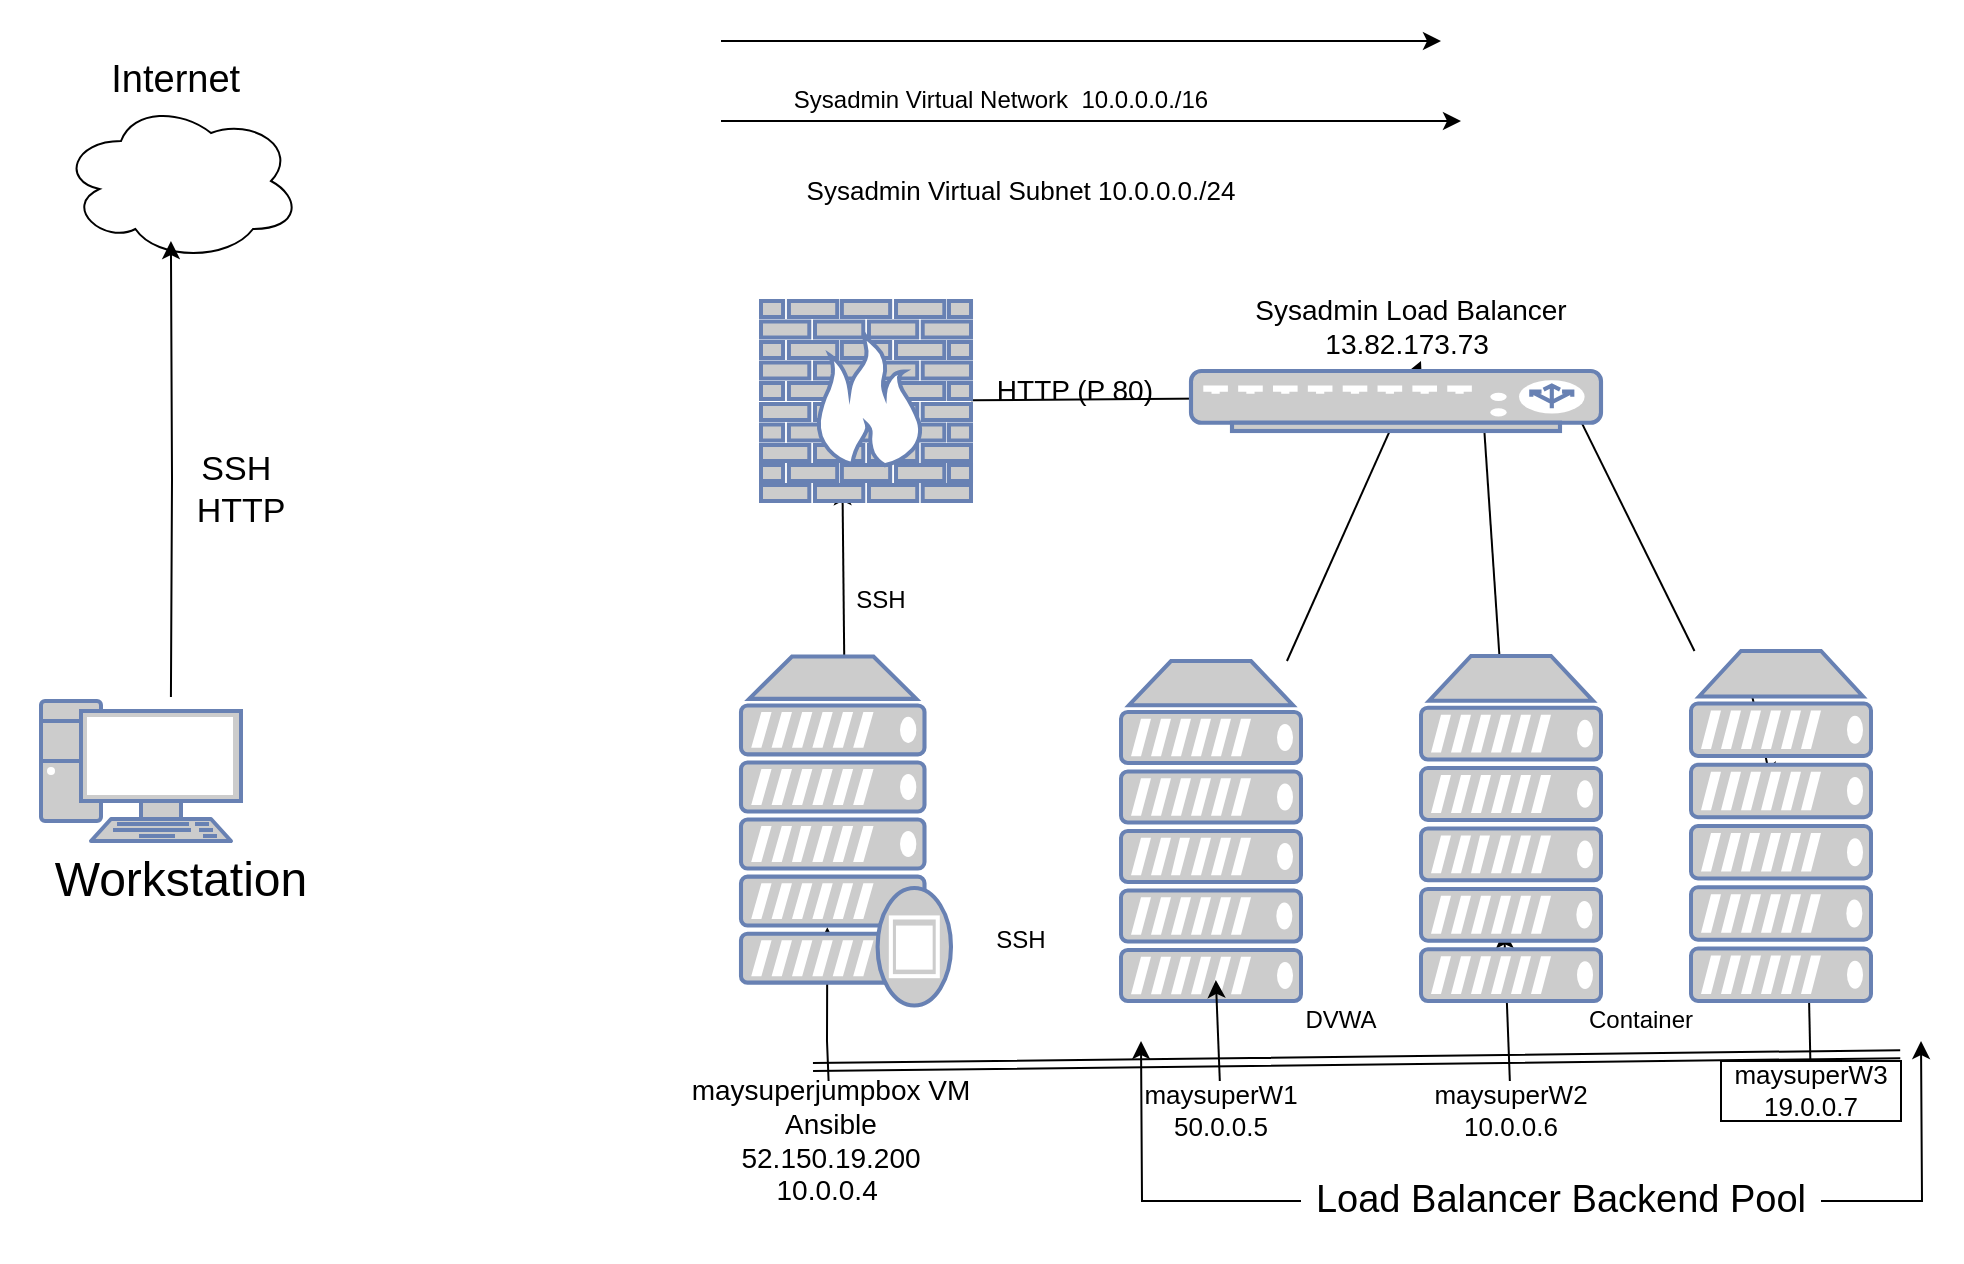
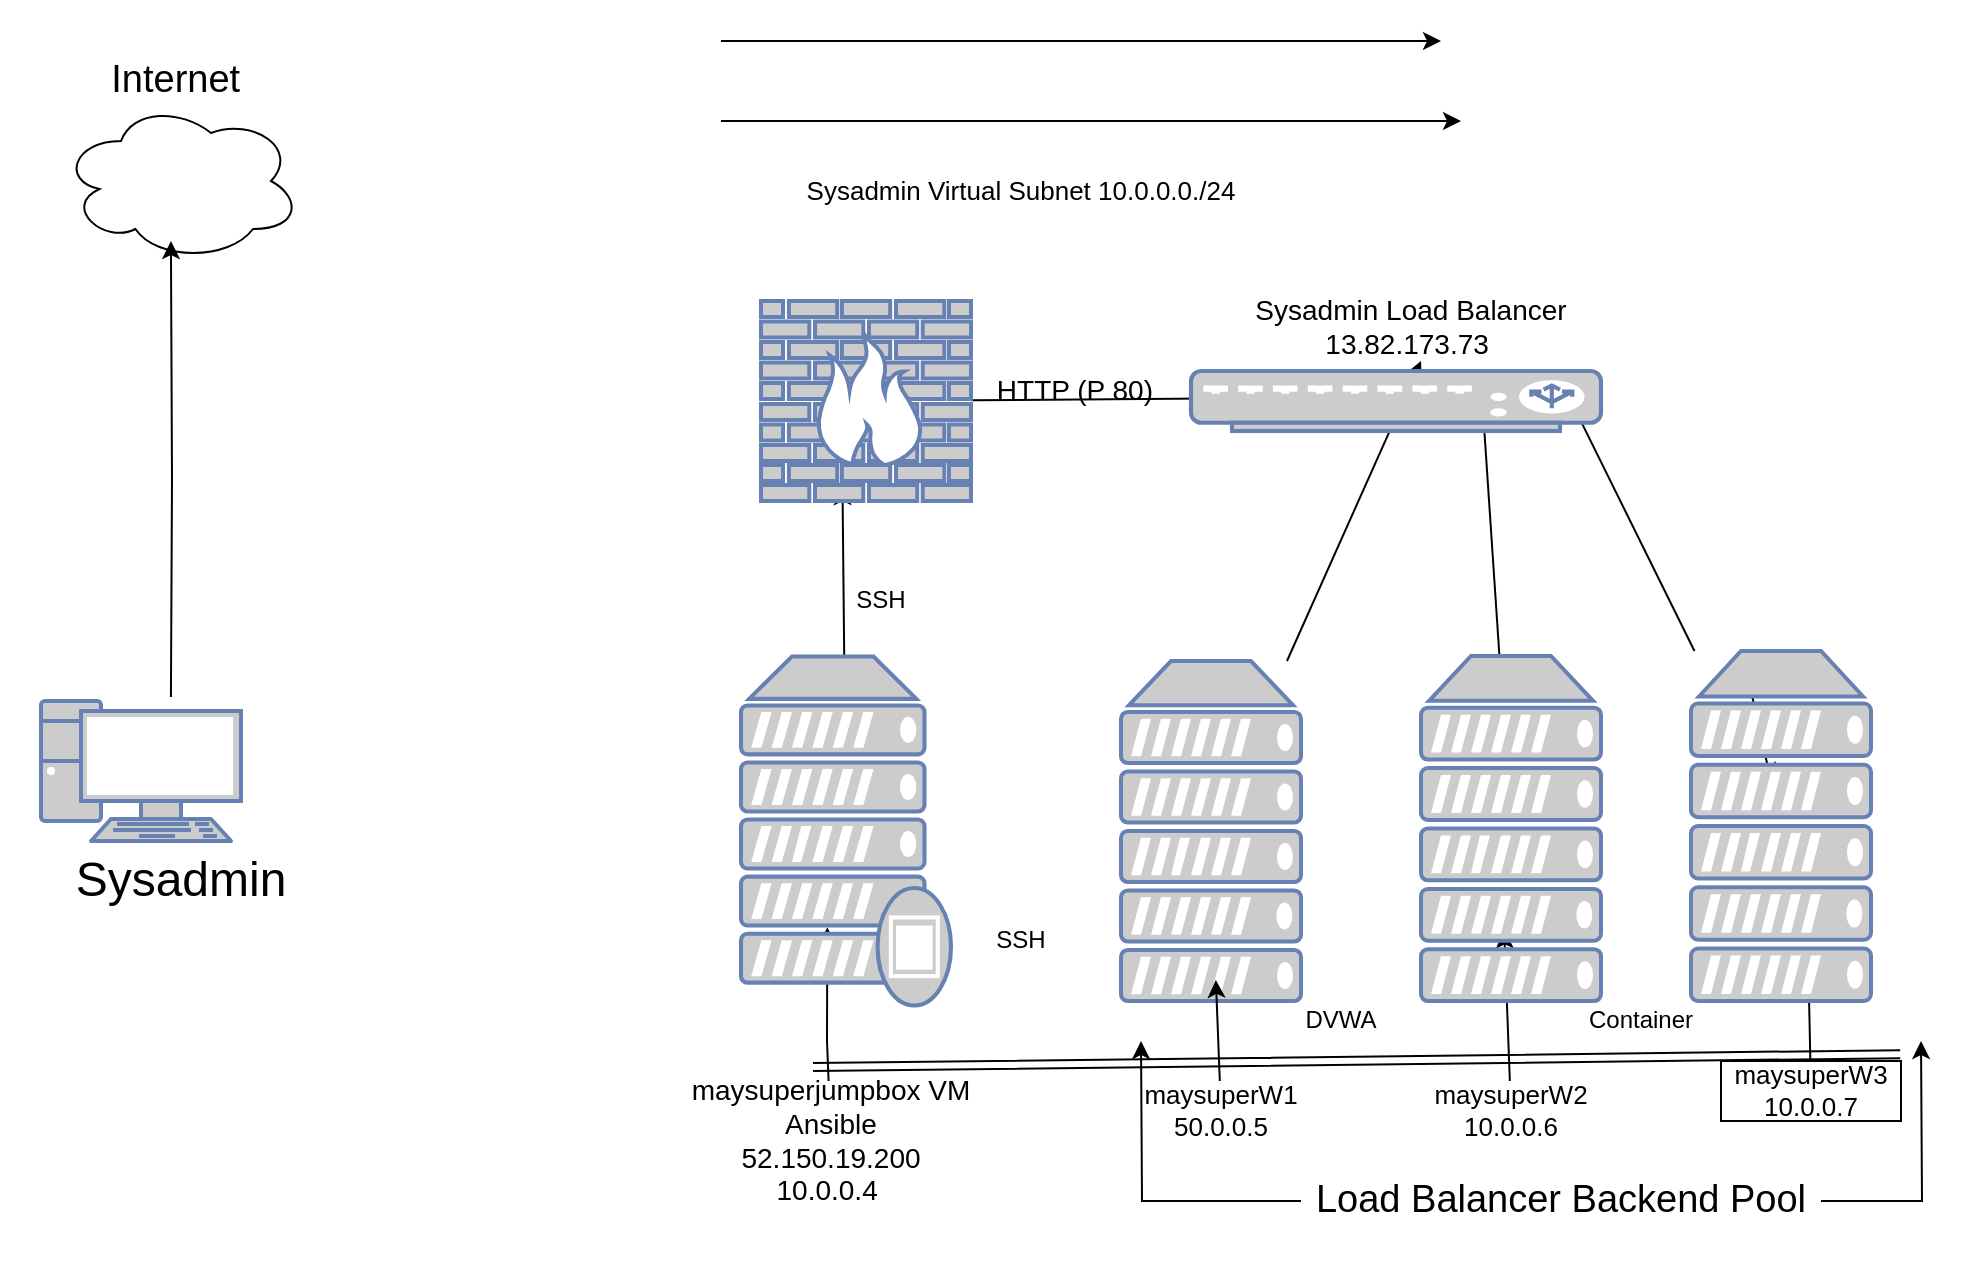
node "Sysadmin Virtual Network 10.0.0.0./16": removed
node "SSH HTTP": removed
node "Workstation": label "Workstation" -> "Sysadmin"
node "maysuperW3 19.0.0.7": label "maysuperW3 19.0.0.7" -> "maysuperW3 10.0.0.7"
